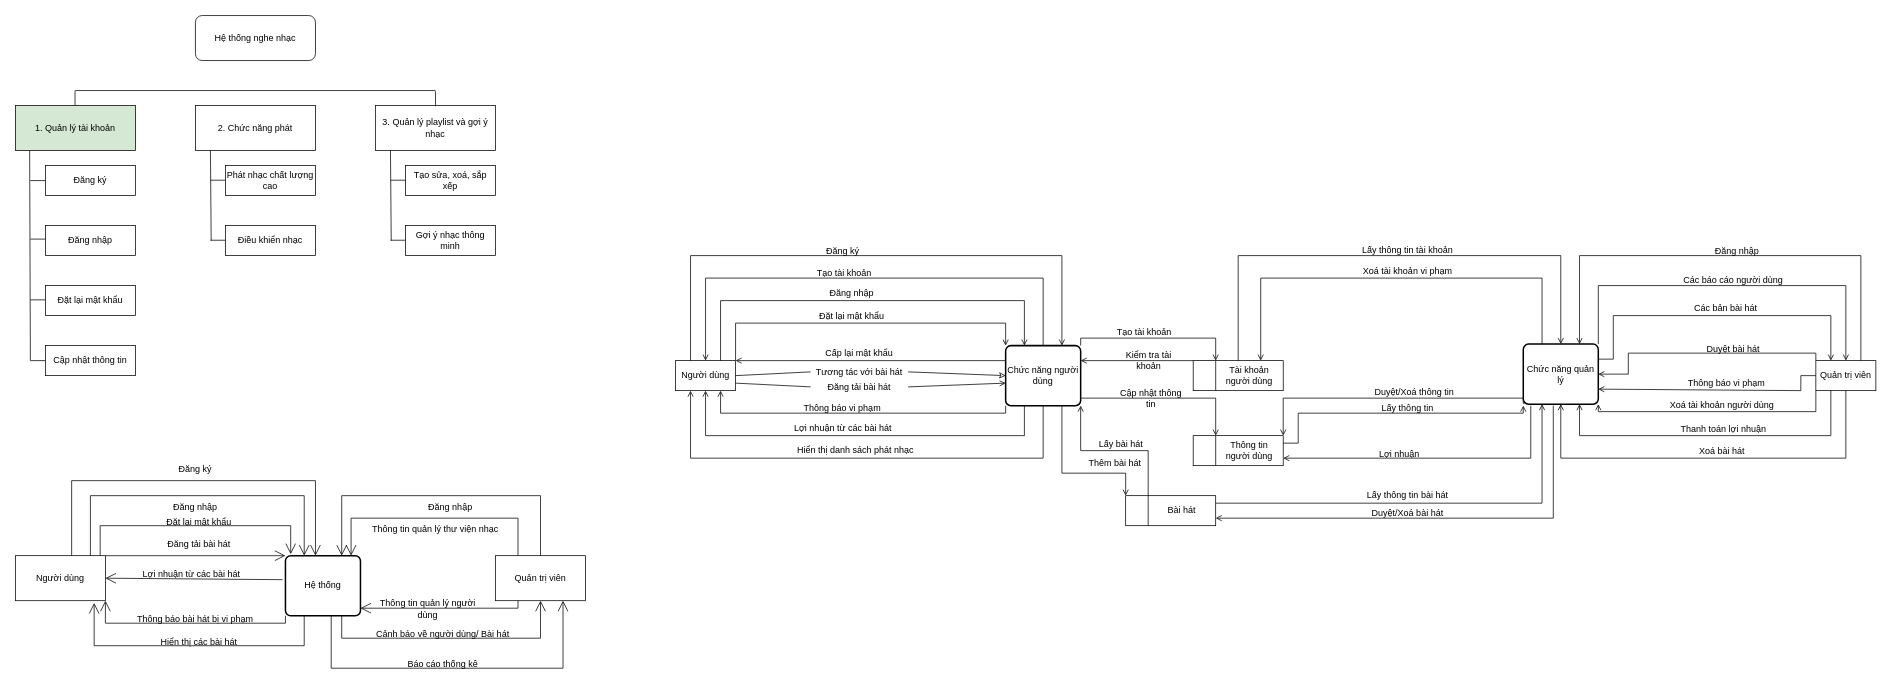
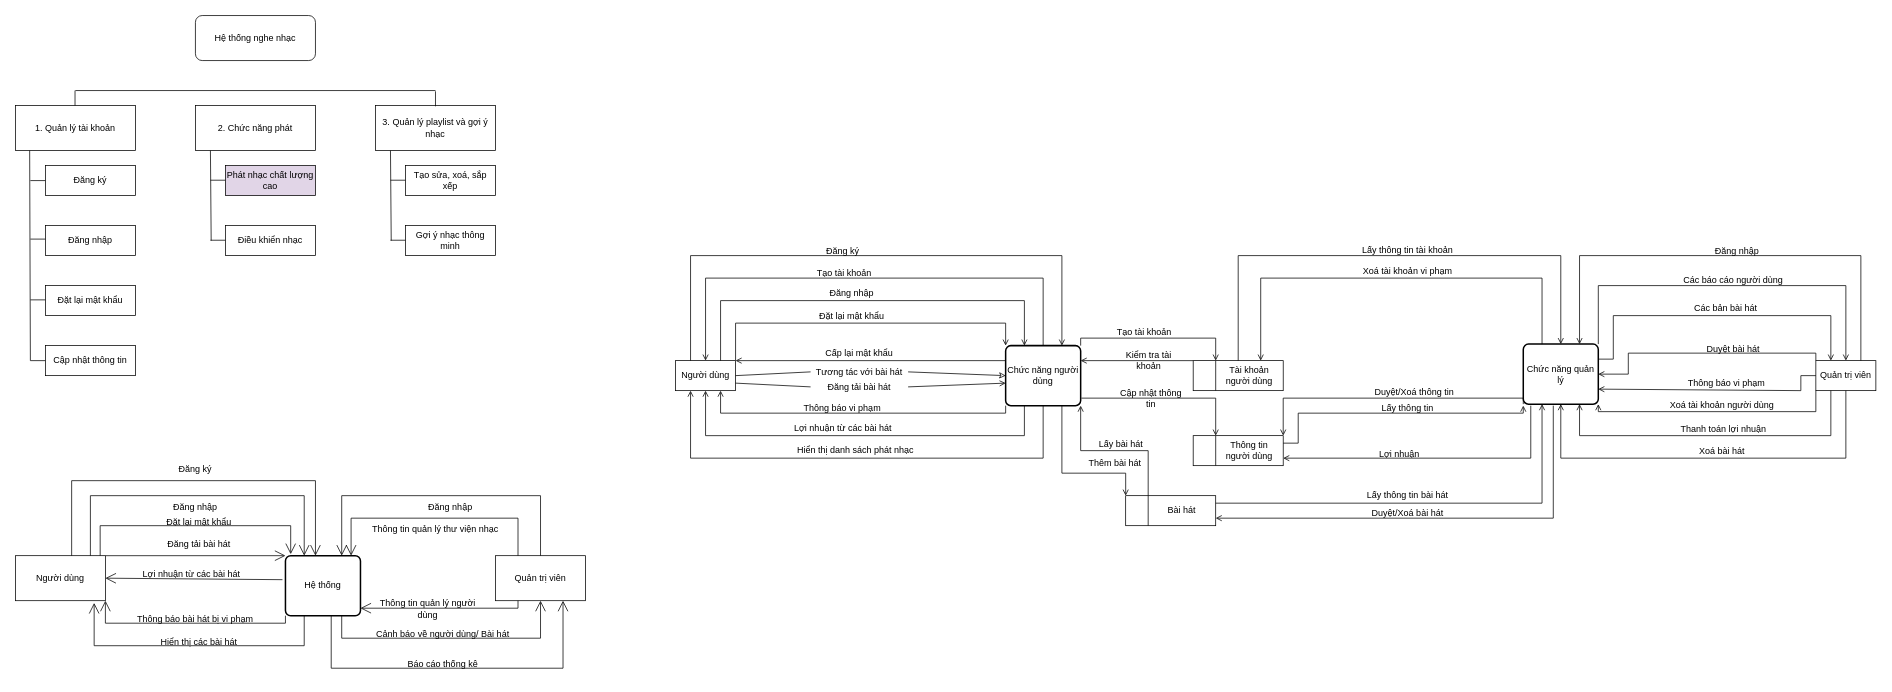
node "1. Quản lý tài khoản": fillcolor #d5e8d4 -> #ffffff
node "Phát nhạc chất lượng cao": fillcolor #ffffff -> #e1d5e7
